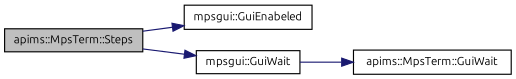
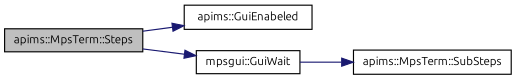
node "mpsgui::GuiEnabeled": label "mpsgui::GuiEnabeled" -> "apims::GuiEnabeled"
node "apims::MpsTerm::GuiWait": label "apims::MpsTerm::GuiWait" -> "apims::MpsTerm::SubSteps"
